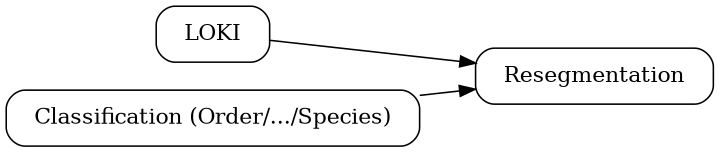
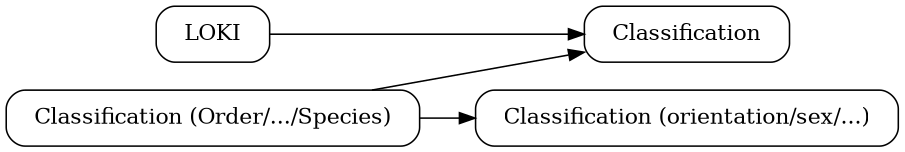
node "Resegmentation": label "Resegmentation" -> "Classification"
node "Classification (orientation/sex/...)": added
